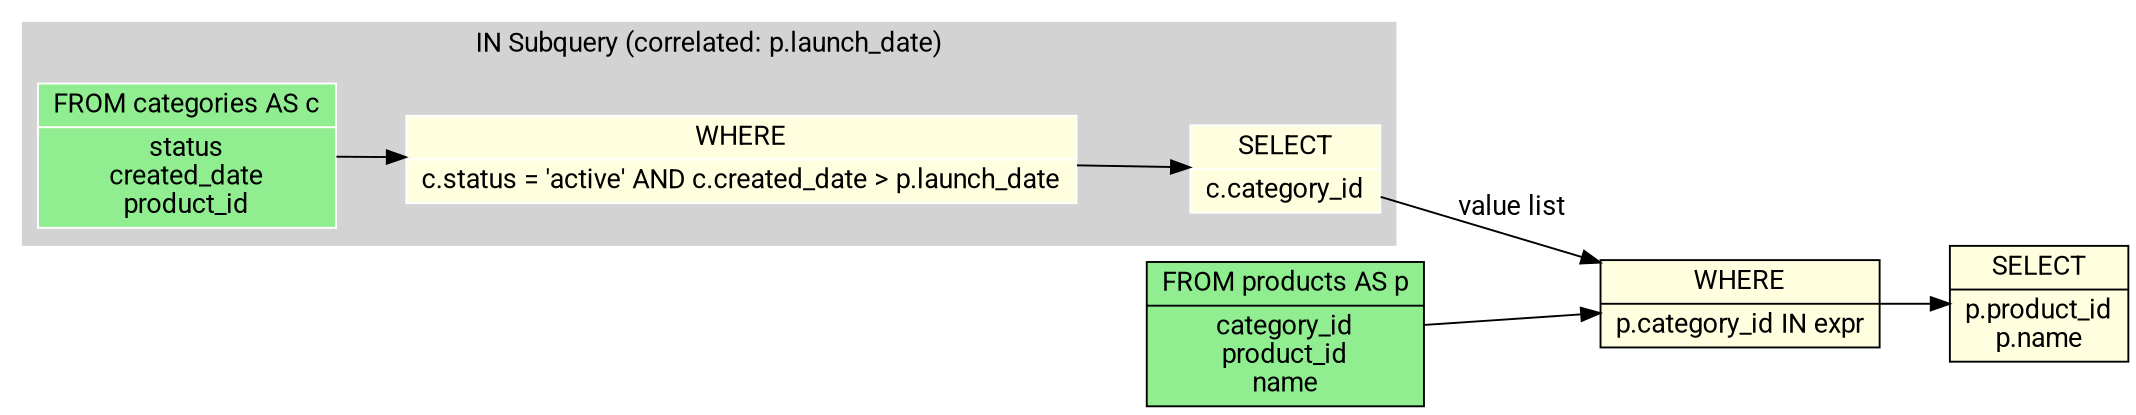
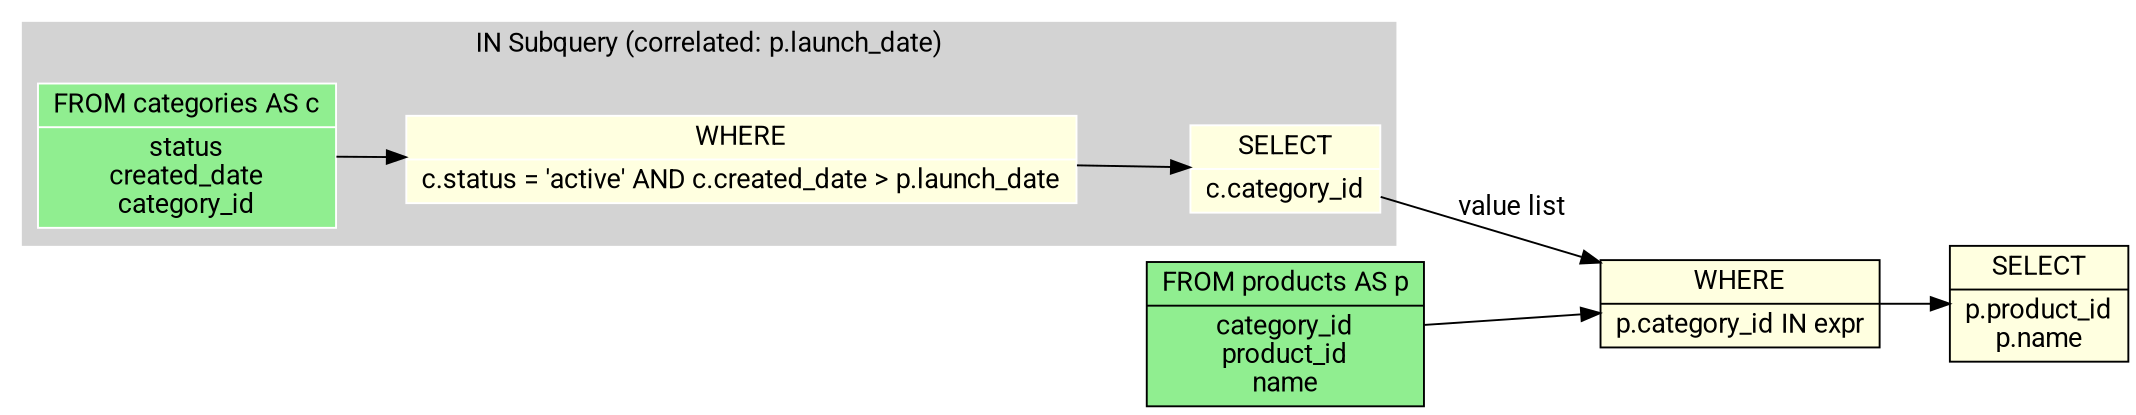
node "FROM categories AS c": text "product_id" -> "category_id"
